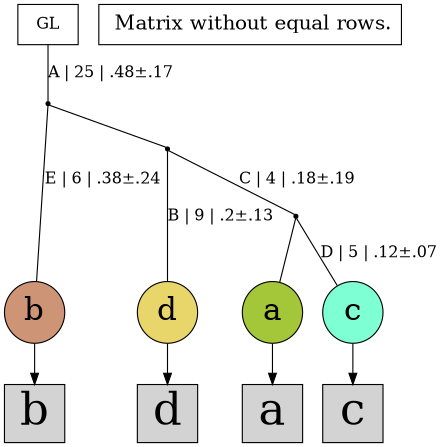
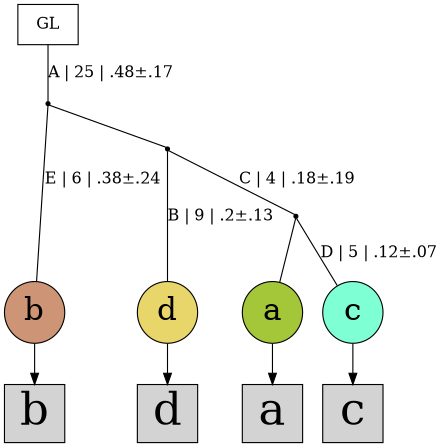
node "Matrix without equal rows.": removed
